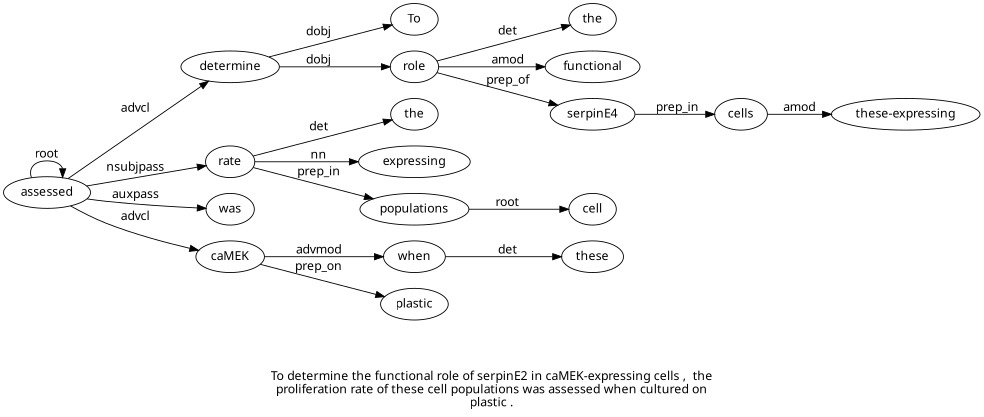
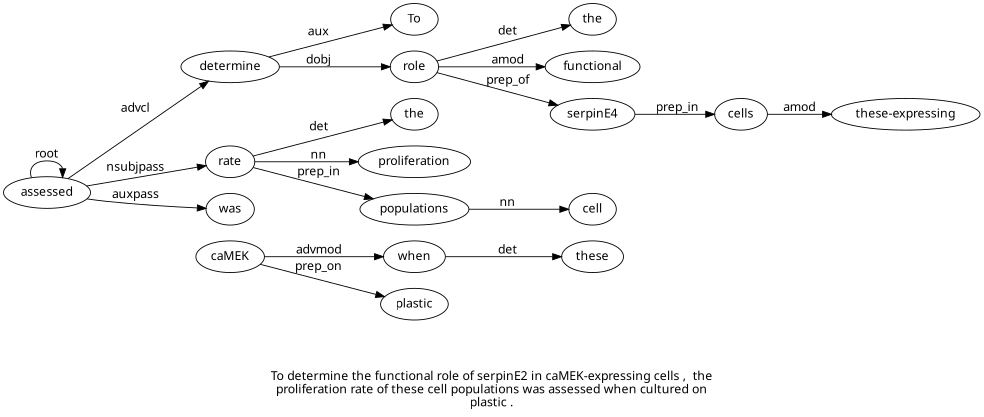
edge "determine" -> "To": label "dobj" -> "aux"
node "expressing": label "expressing" -> "proliferation"
edge "populations" -> "cell": label "root" -> "nn"
edge "assessed" -> "caMEK": removed, label "advcl"
